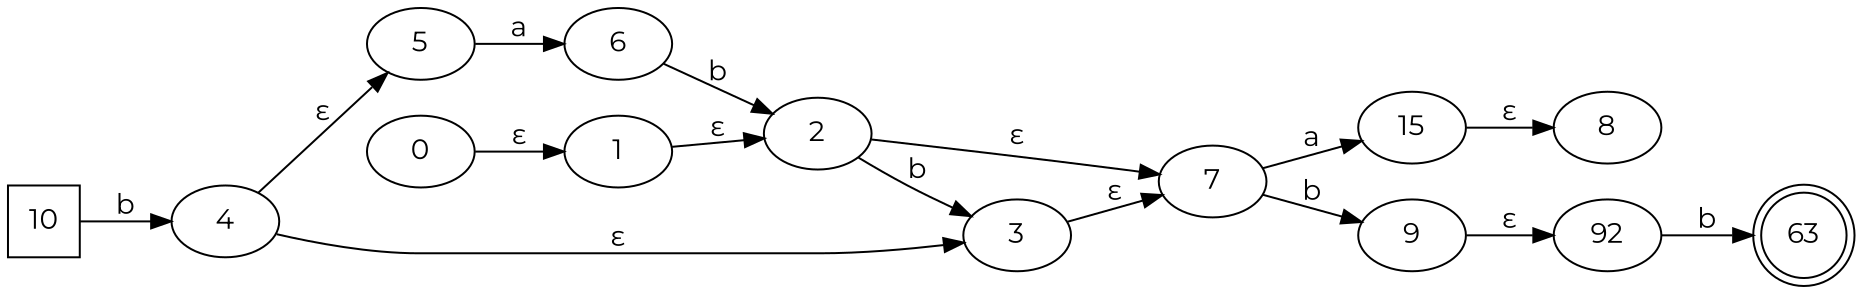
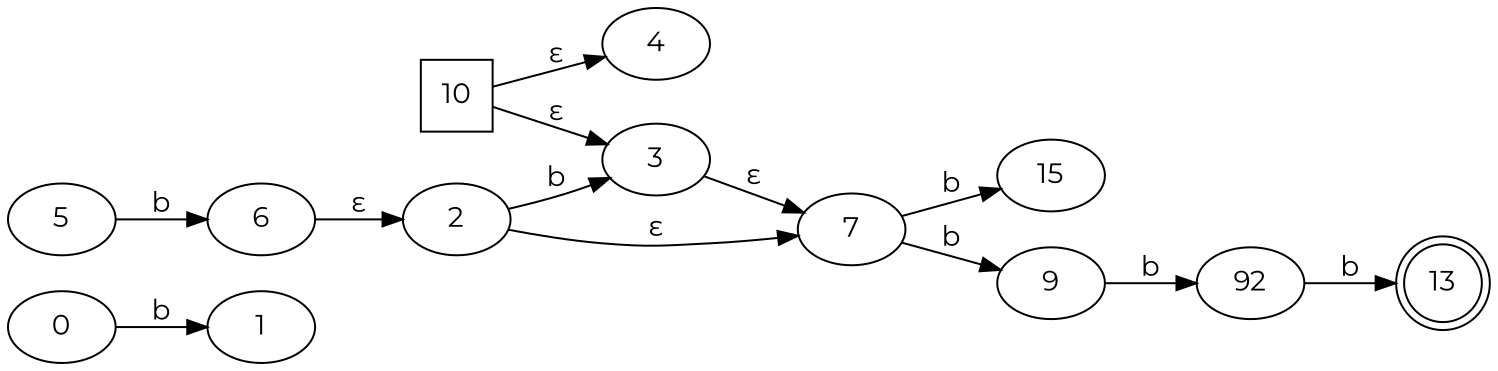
edge "5" -> "6": label "a" -> "b"
edge "6" -> "2": label "b" -> "ɛ"
node "8": removed
edge "0" -> "1": label "ɛ" -> "b"
edge "7" -> "15": label "a" -> "b"
edge "4" -> "5": removed, label "ɛ"
edge "1" -> "2": removed, label "ɛ"
edge "10" -> "4": label "b" -> "ɛ"
edge "9" -> "92": label "ɛ" -> "b"
node "63": label "63" -> "13"
edge "4" -> "3": now "10" -> "3"
